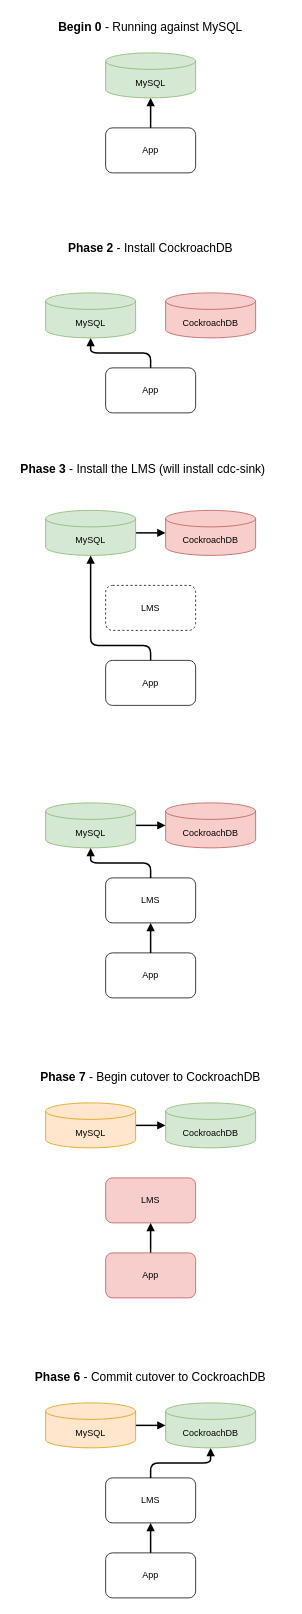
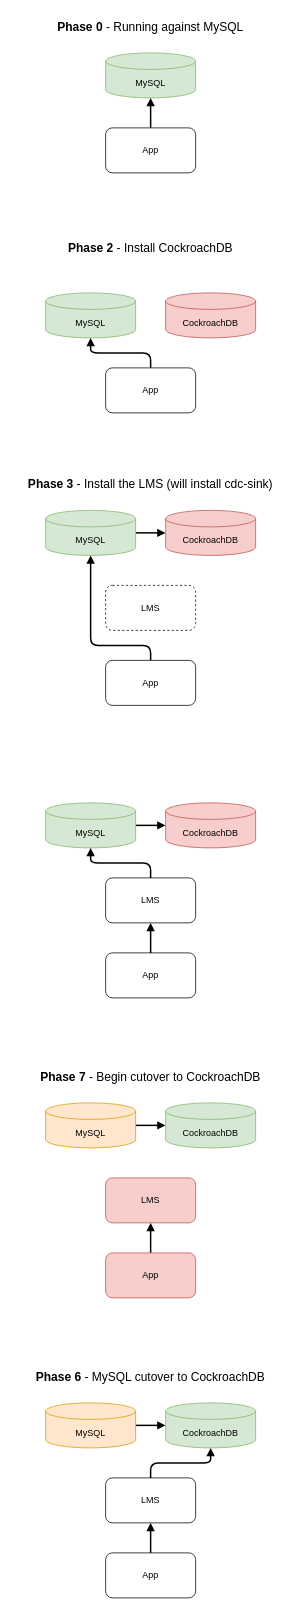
node "Begin 0 - Running against MySQL": label "Begin 0 - Running against MySQL" -> "Phase 0 - Running against MySQL"
node "Phase 3 - Install the LMS (will install cdc-sink)": moved (143, 469) -> (150, 484)
node "Phase 6 - Commit cutover to CockroachDB": label "Phase 6 - Commit cutover to CockroachDB" -> "Phase 6 - MySQL cutover to CockroachDB"
